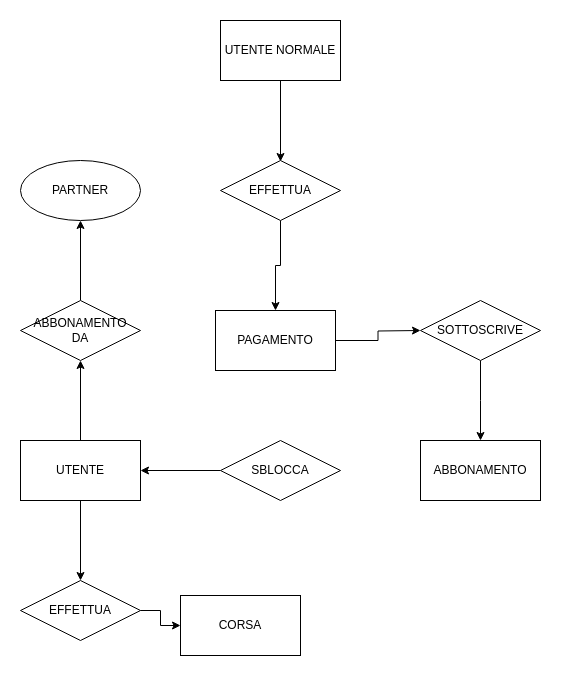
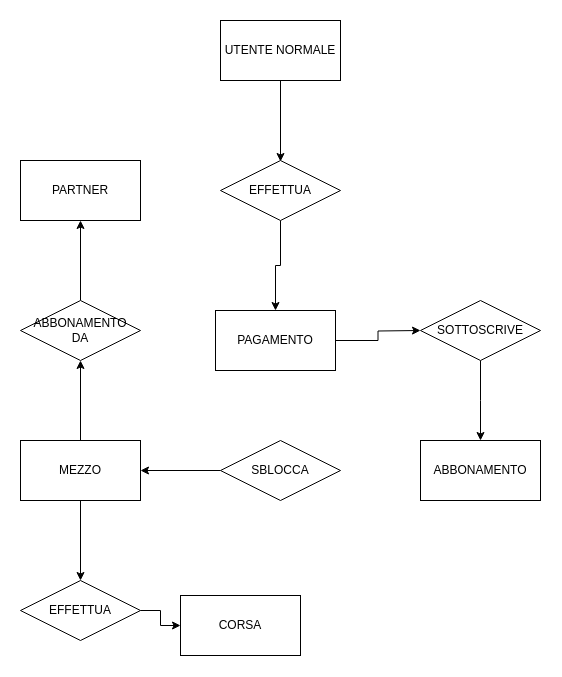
node "PARTNER": shape ellipse -> rectangle
node "UTENTE": label "UTENTE" -> "MEZZO"
